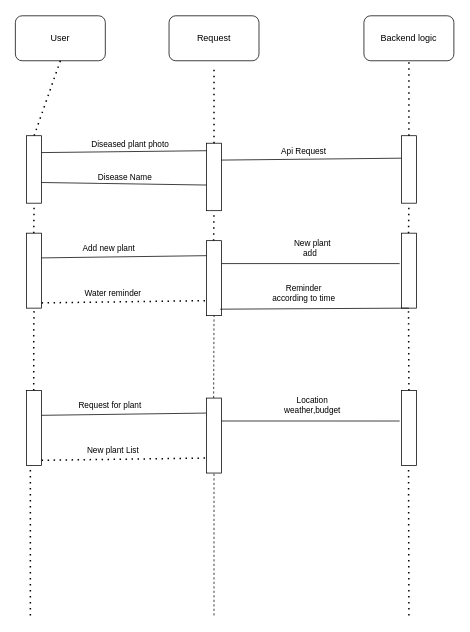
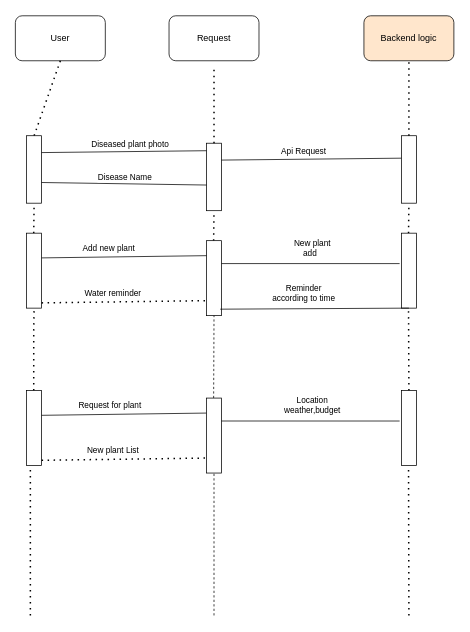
node "Backend logic": fillcolor #ffffff -> #ffe6cc
